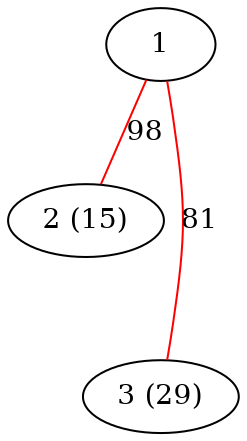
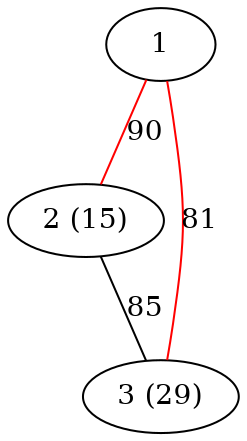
edge "1" -- "2 (15)": label "98" -> "90"
edge "2 (15)" -- "3 (29)": added, label "85"
